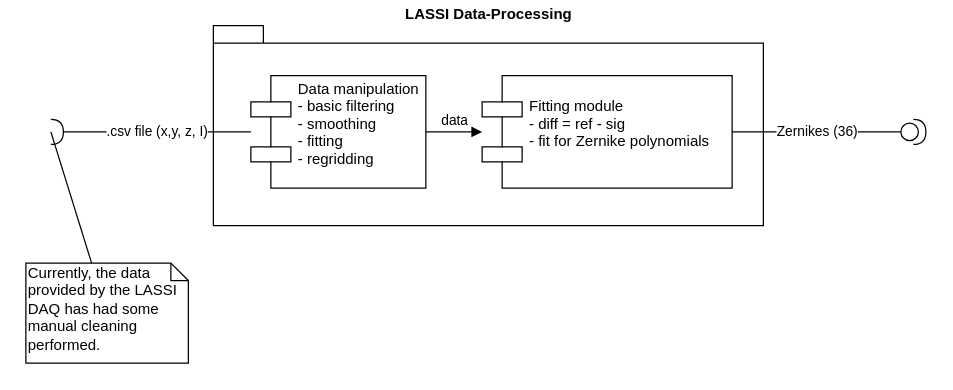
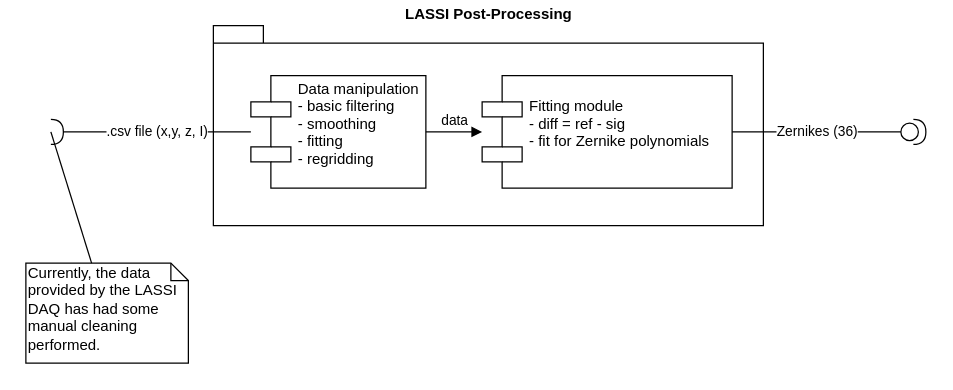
node "LASSI Data-Processing": label "LASSI Data-Processing" -> "LASSI Post-Processing"
